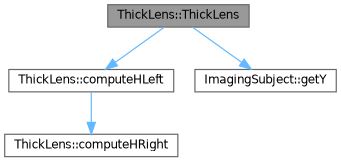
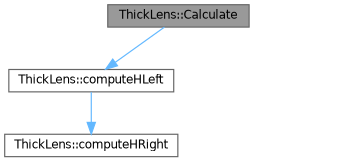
node "ThickLens::ThickLens": label "ThickLens::ThickLens" -> "ThickLens::Calculate"
node "ImagingSubject::getY": removed
